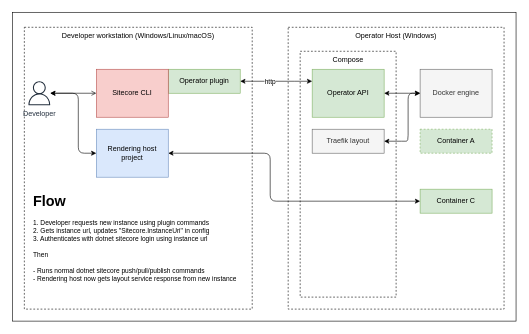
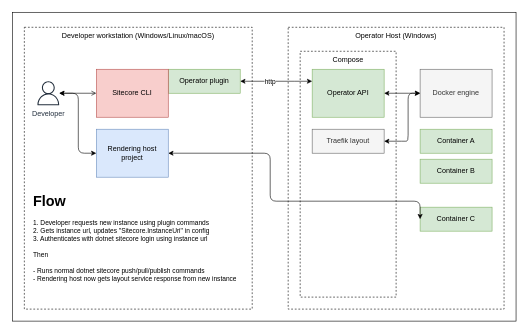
node "Developer": moved (39, 93) -> (48, 93)
node "Container A": style dashed -> solid
node "Container B": added
node "Container C": moved (456, 201) -> (456, 219)
